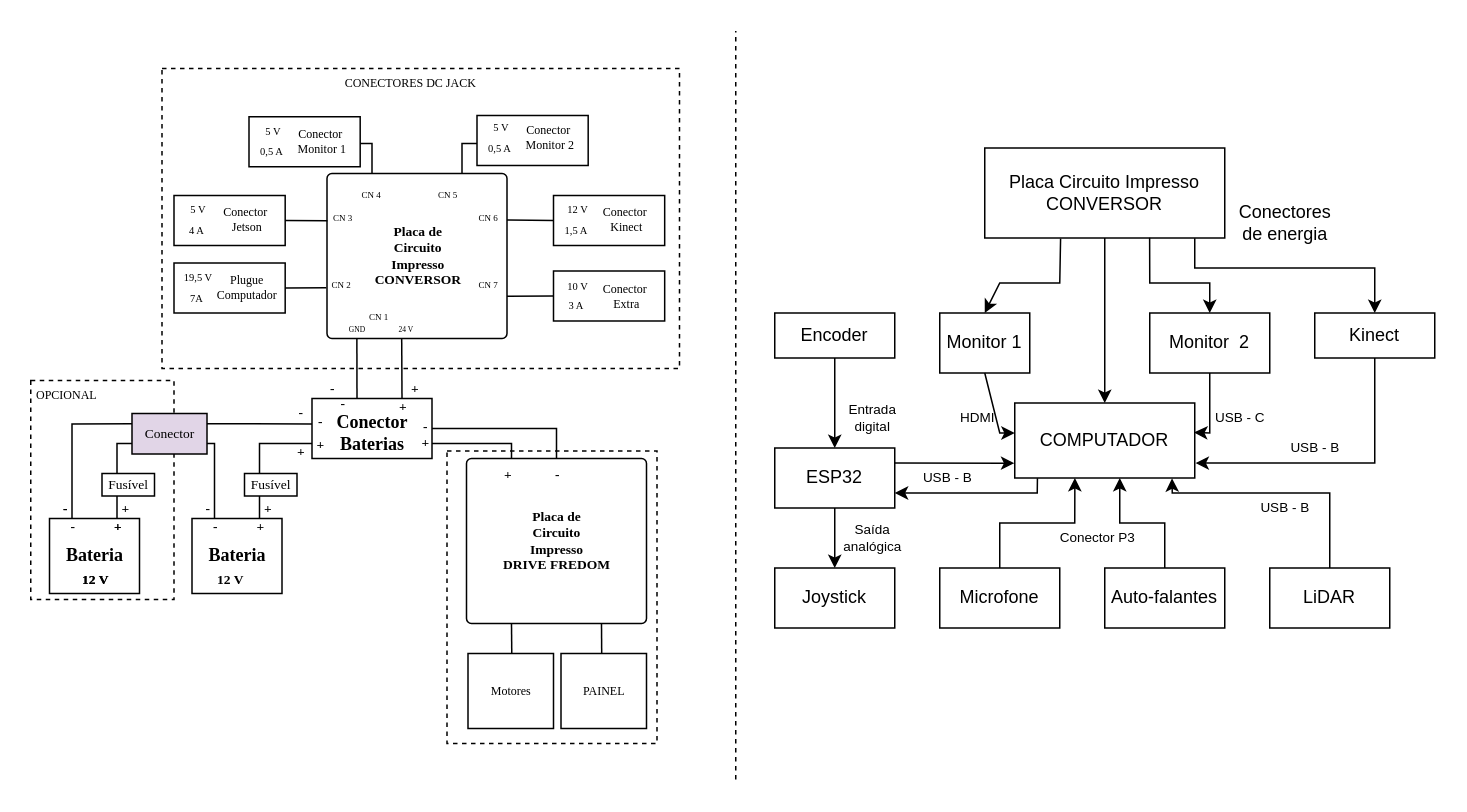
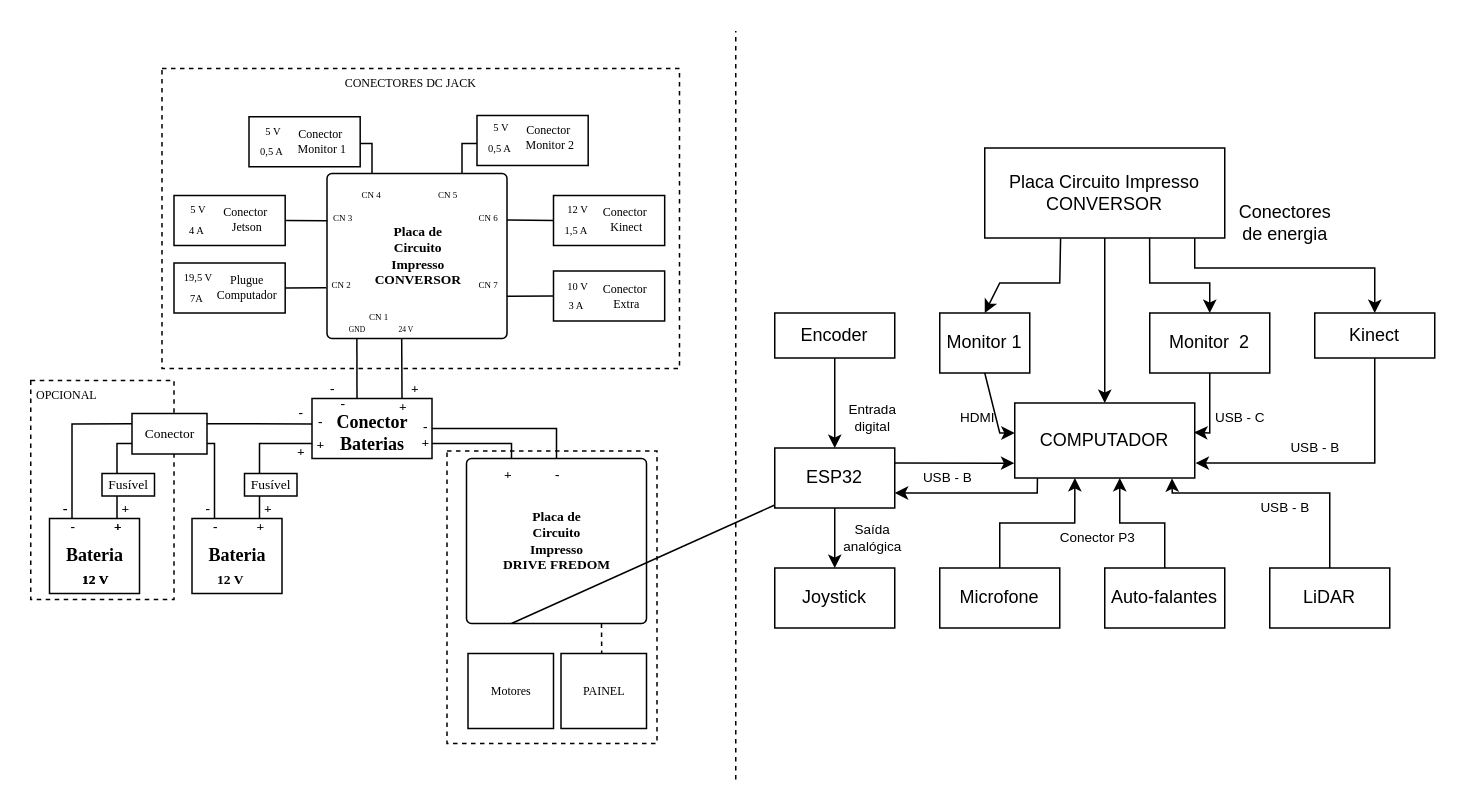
node "Conector": fillcolor #e1d5e7 -> #ffffff
edge "Placa deCircuitoImpressoDRIVE FREDOM" -- "Motores": now "Placa deCircuitoImpressoDRIVE FREDOM" -- "ESP32"
edge "Placa deCircuitoImpressoDRIVE FREDOM" -- "PAINEL": style solid -> dashed
